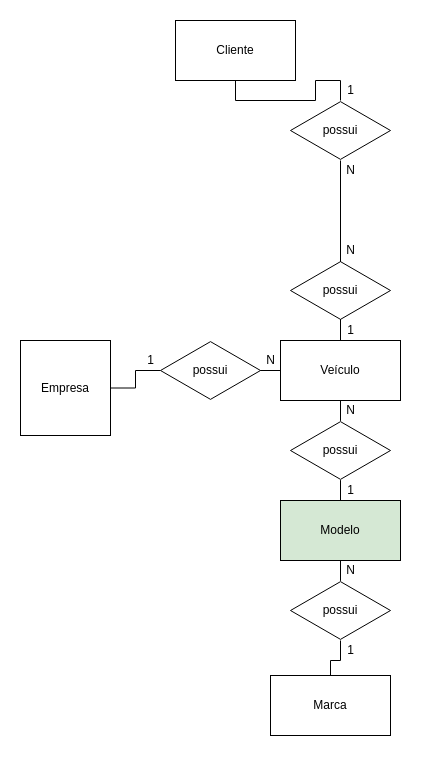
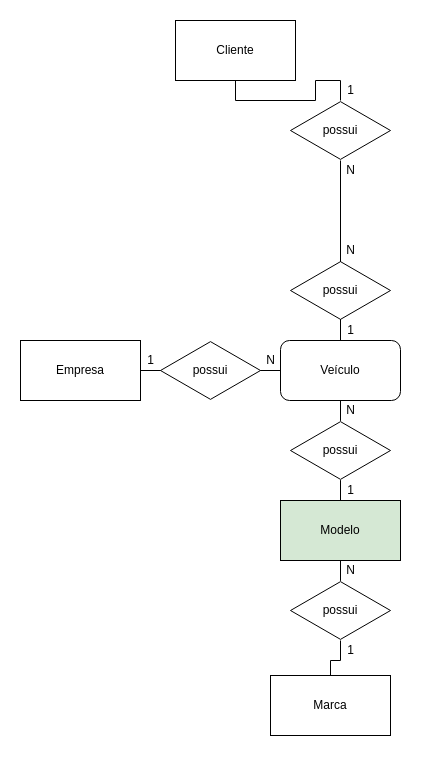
node "Veículo": shape rectangle -> rounded rectangle
node "Empresa": size 90x95 -> 120x60
